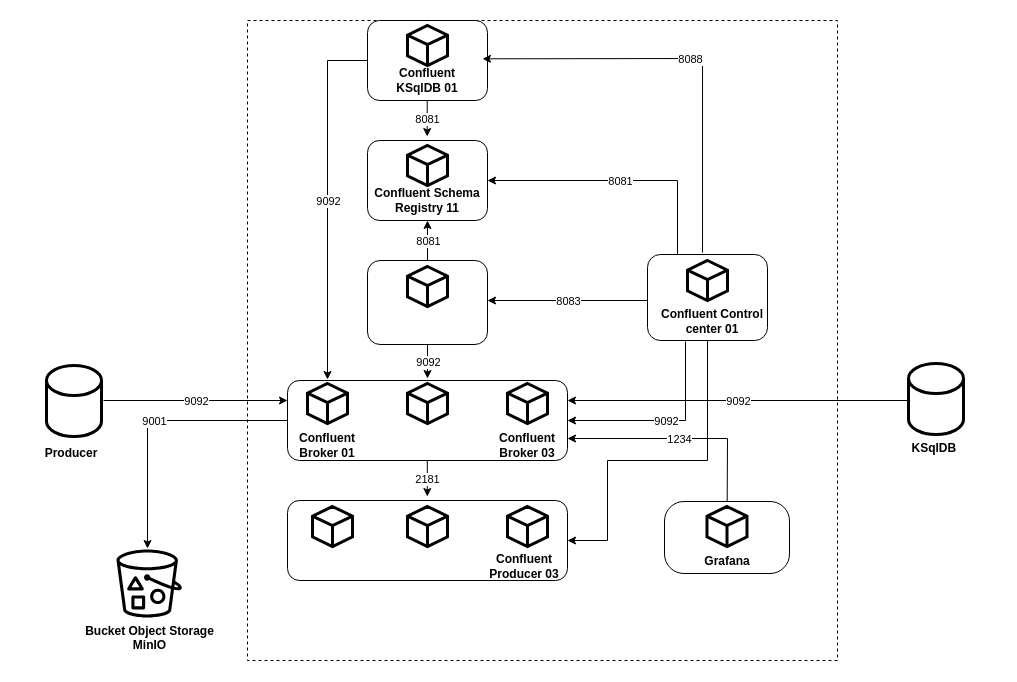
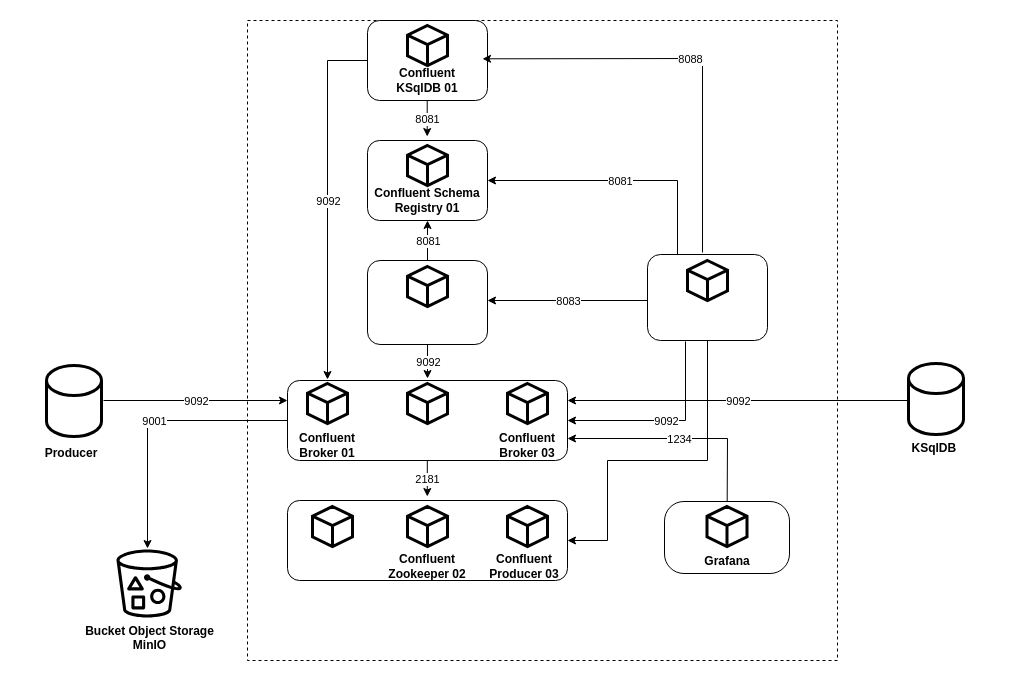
node "Confluent Schema Registry 11": label "Confluent Schema Registry 11" -> "Confluent Schema Registry 01"
node "Confluent Control center 01": removed
node "Confluent Zookeeper 02": added
